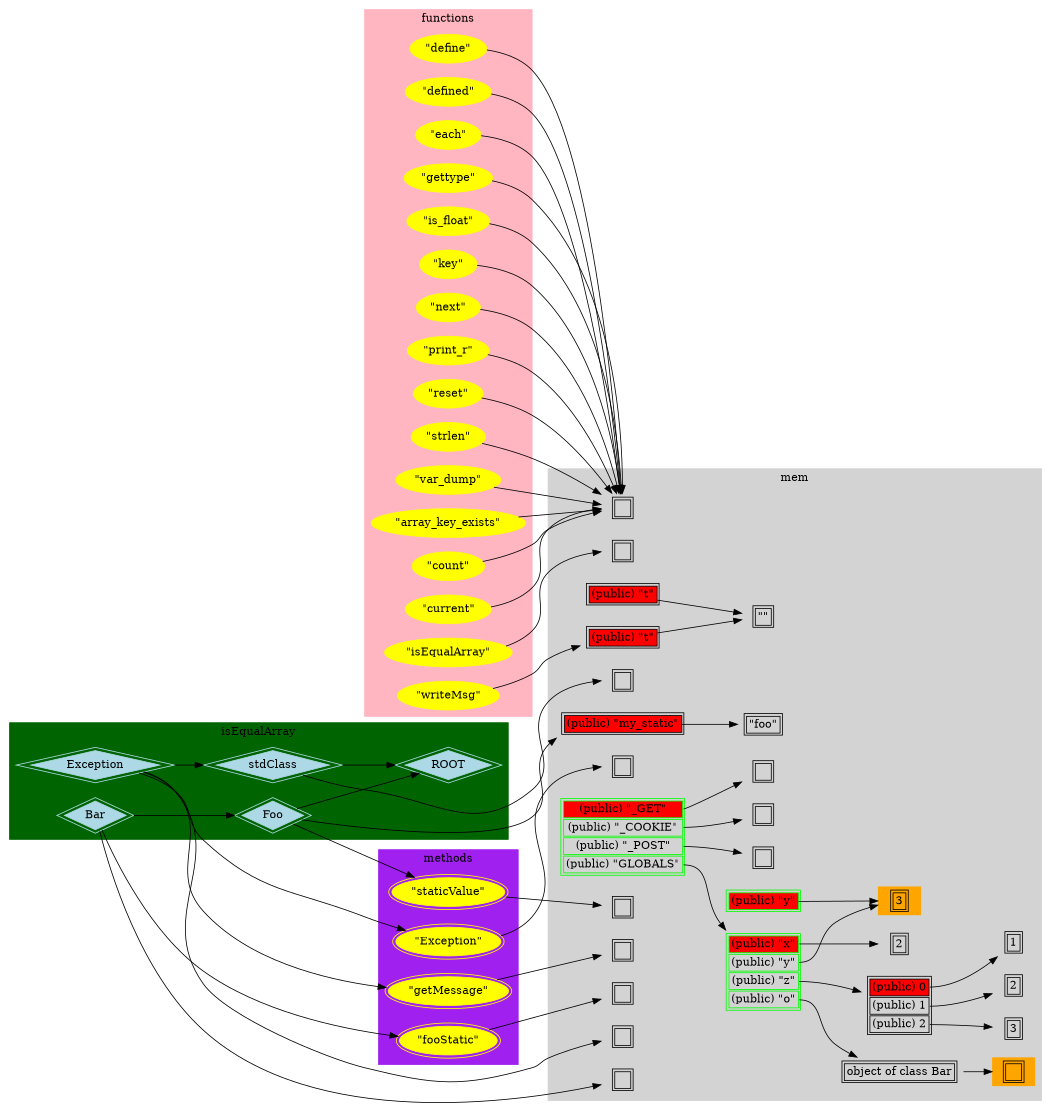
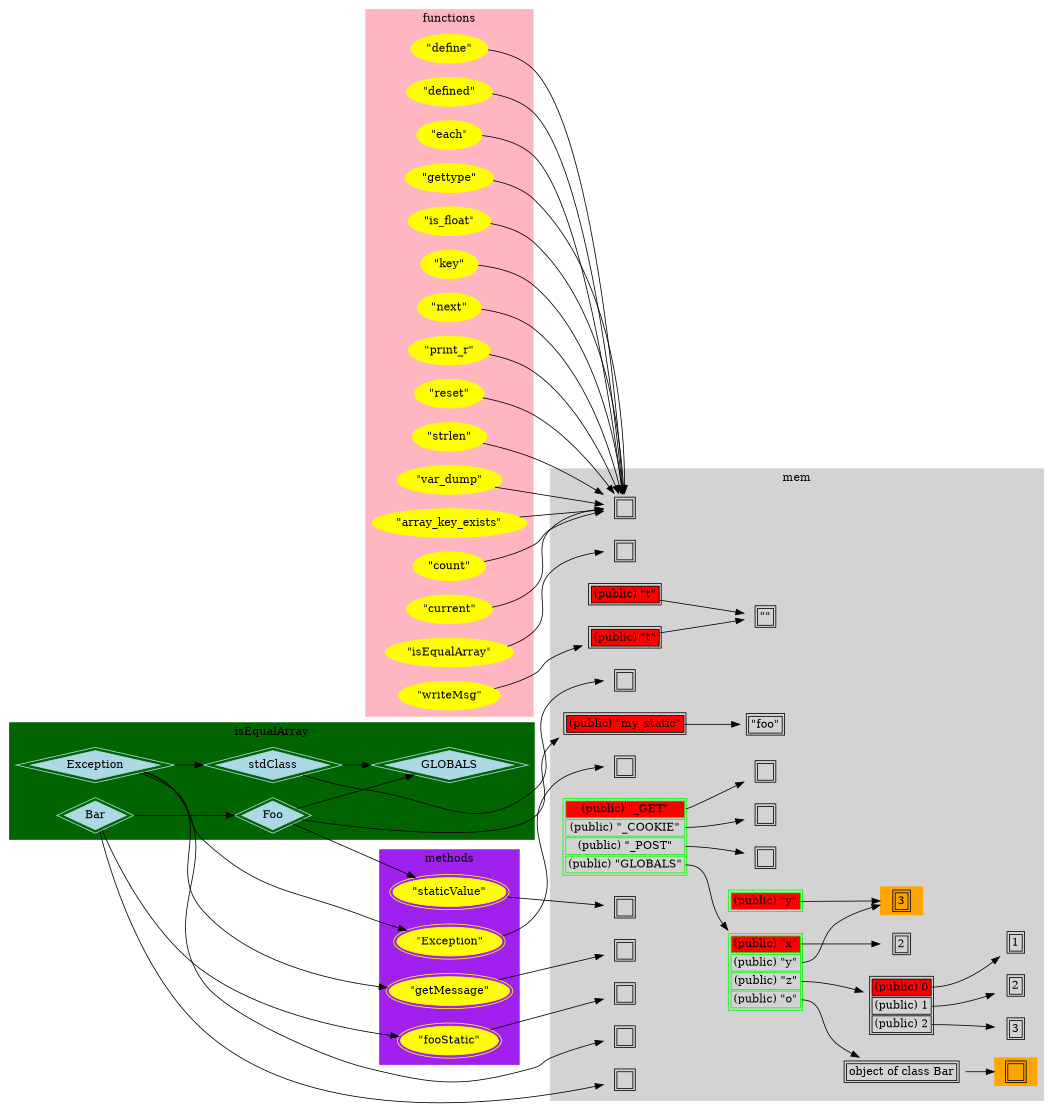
node "ROOT": label "ROOT" -> "GLOBALS"
